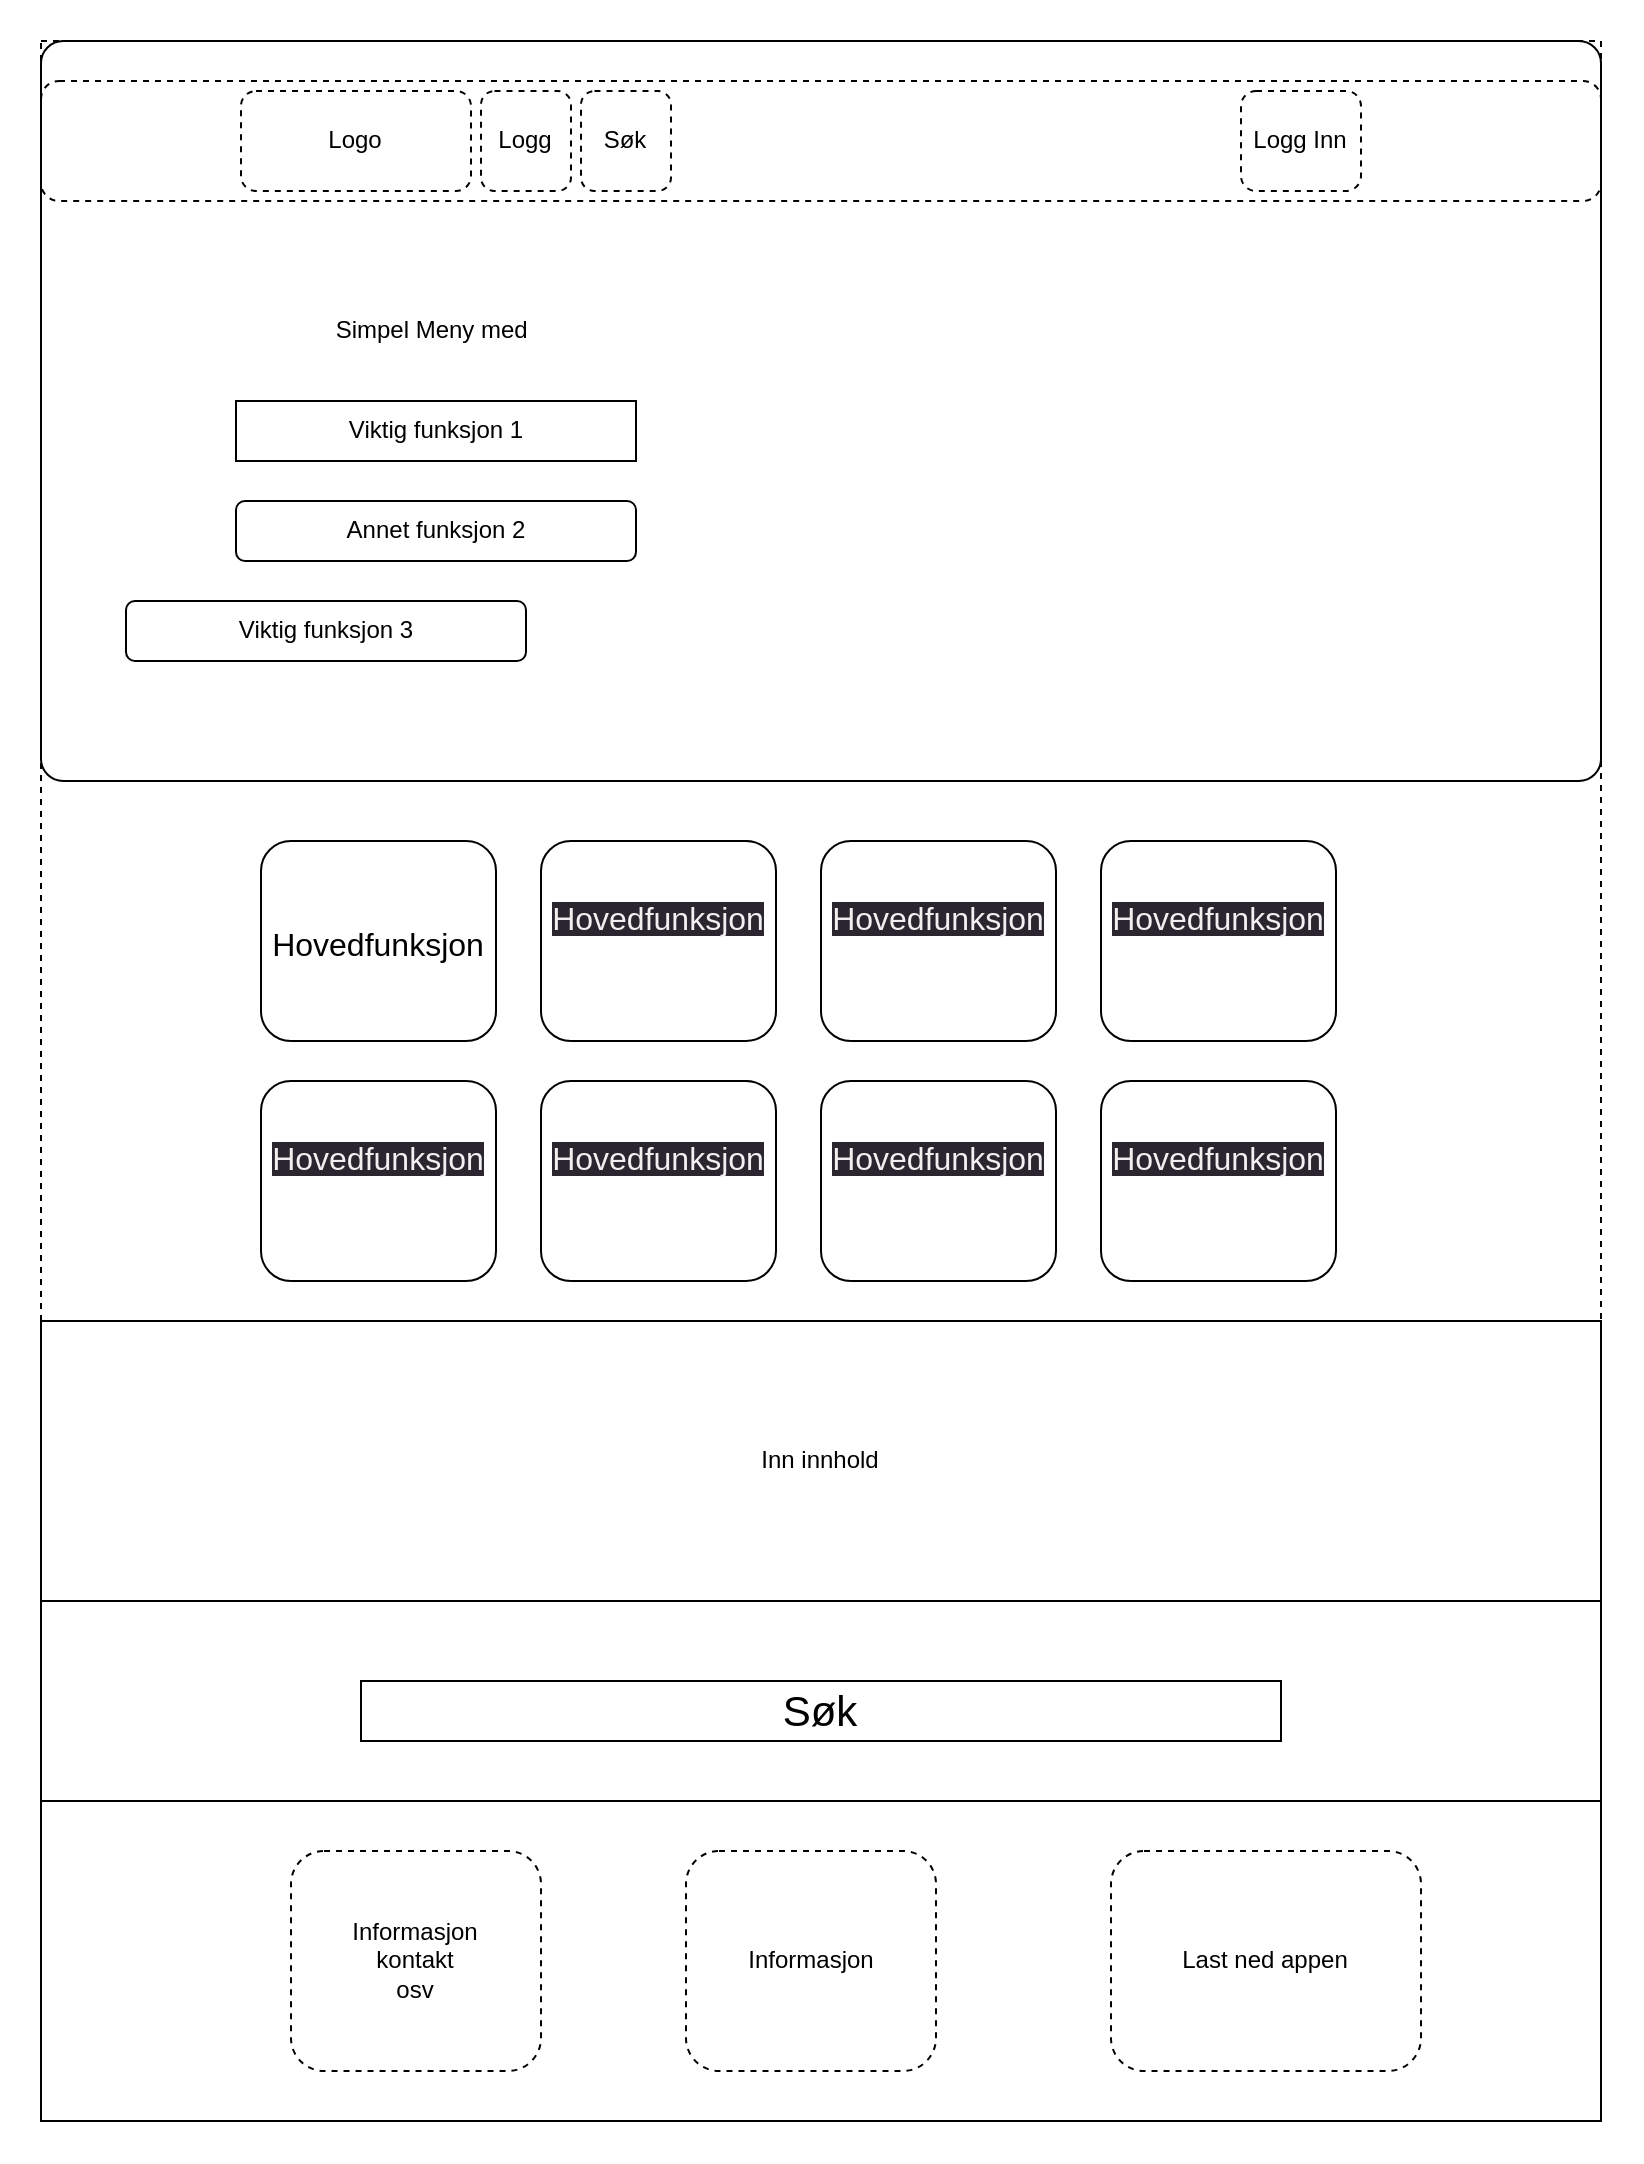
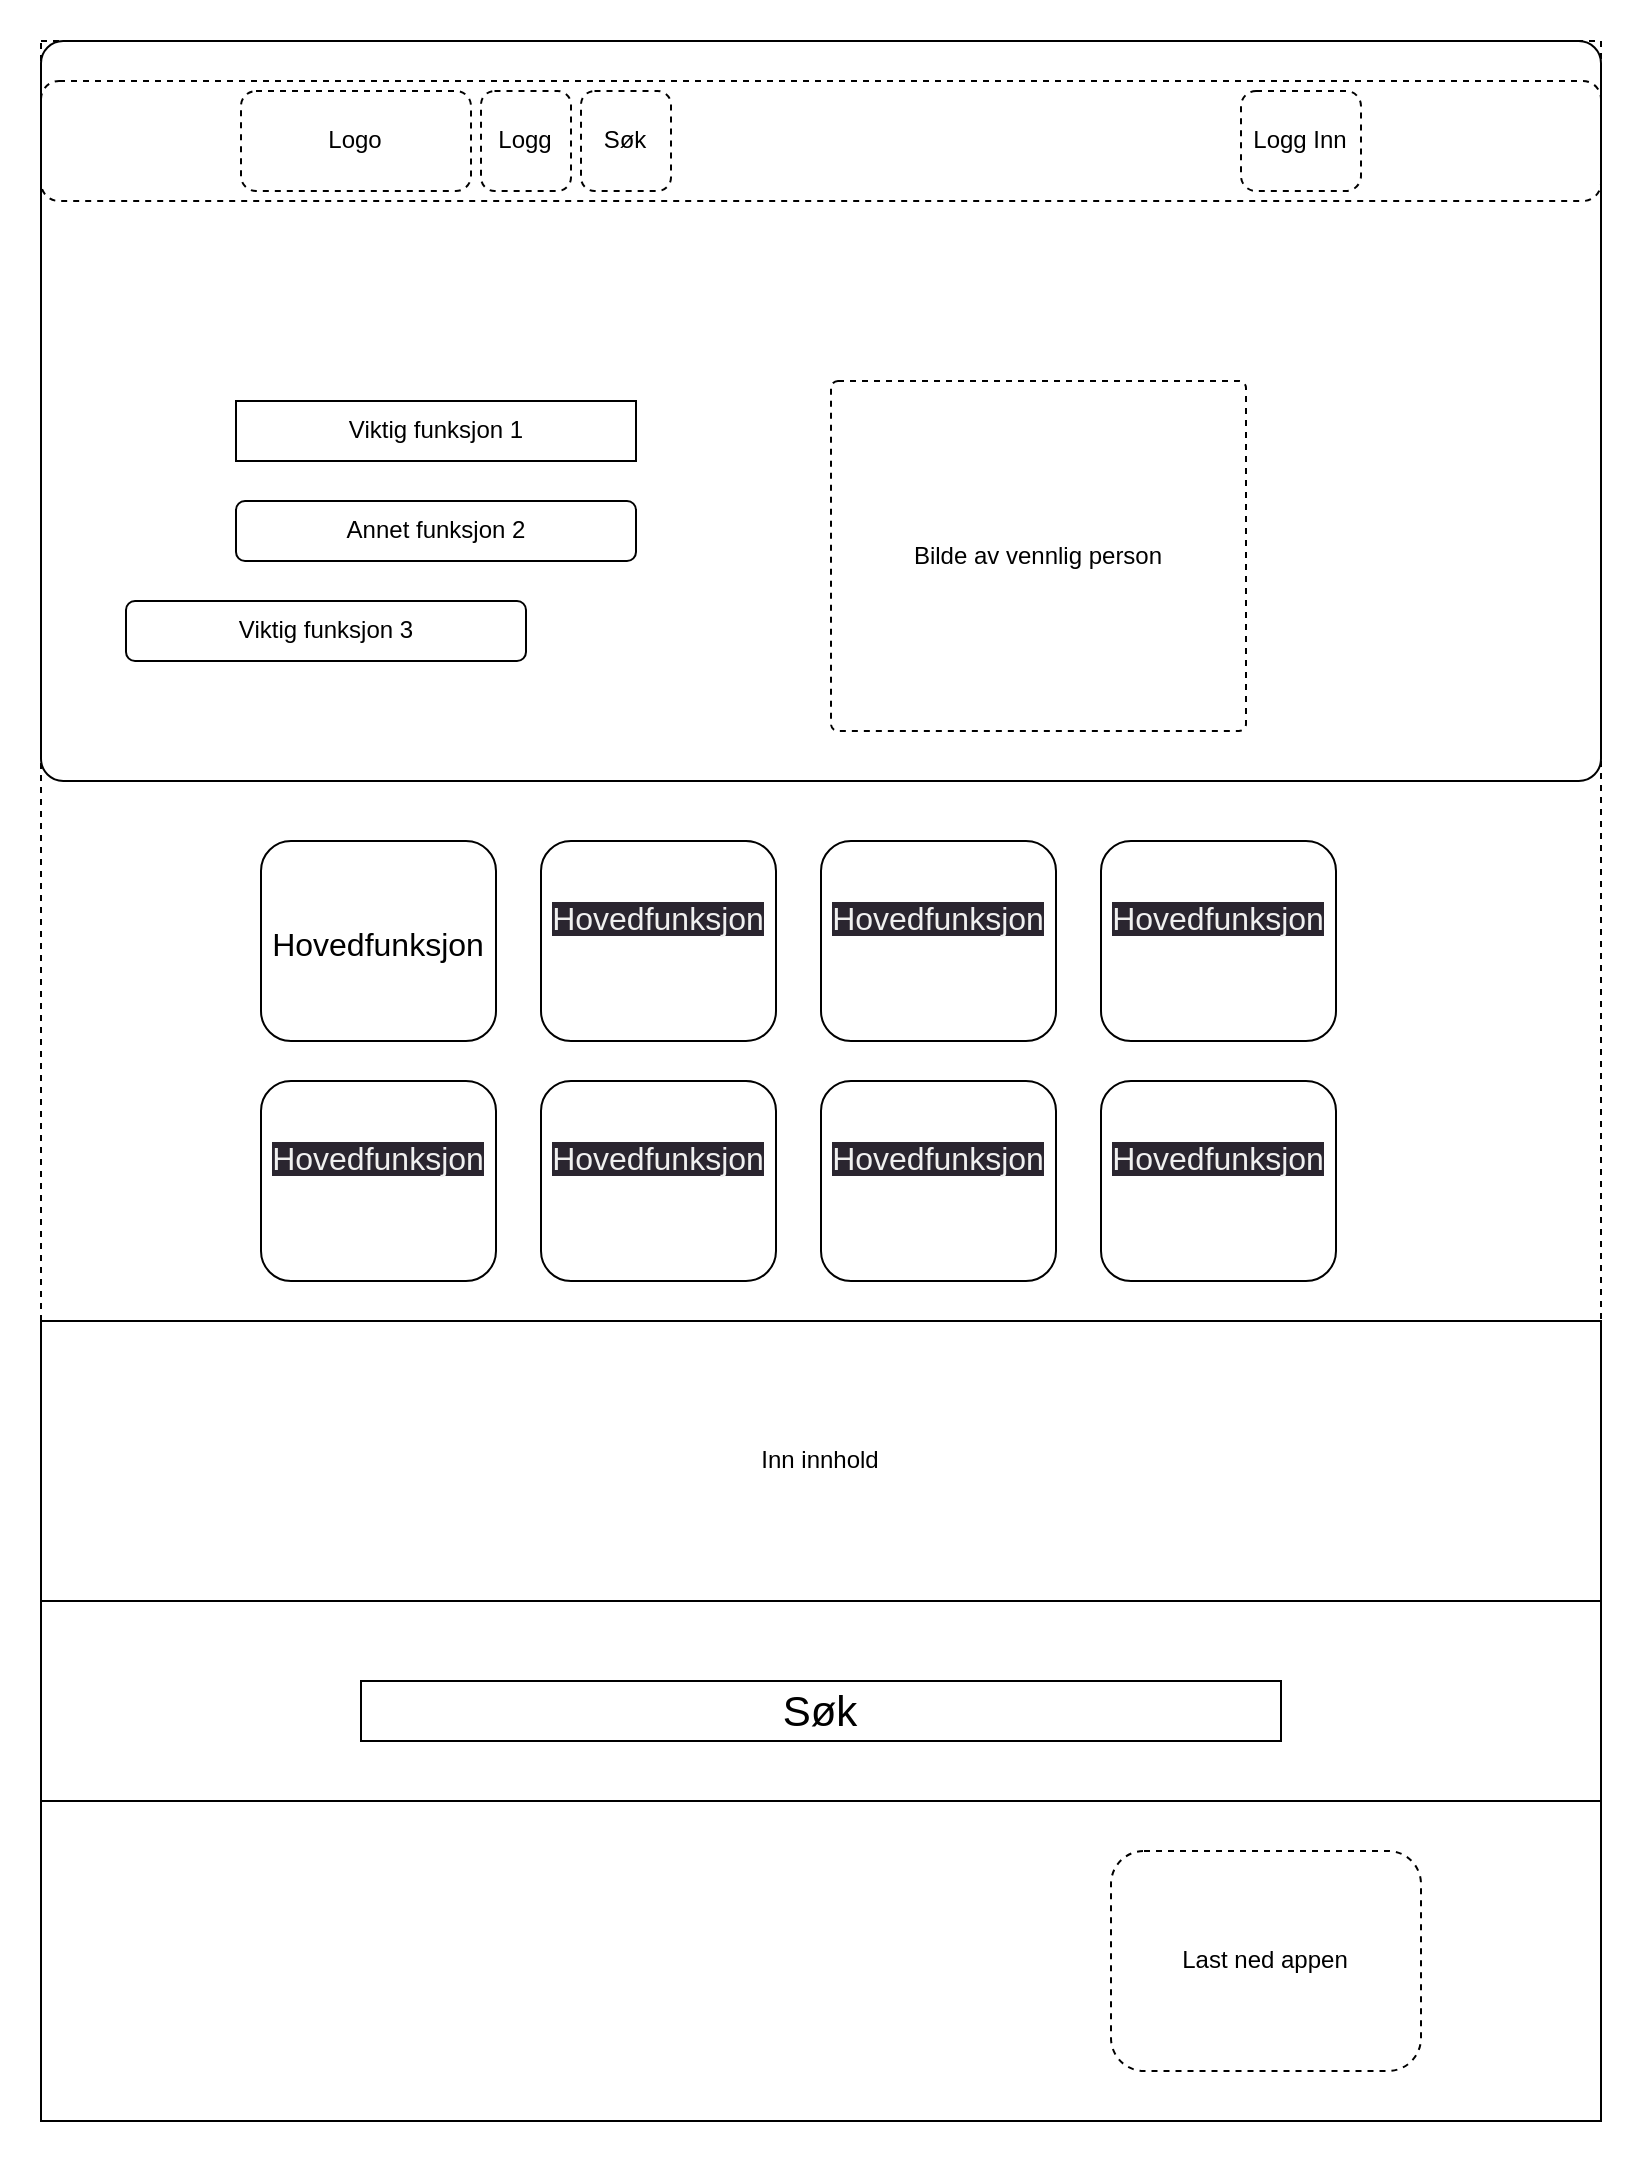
node "Simpel Meny med": removed
node "Bilde av vennlig person": added
node "Informasjon kontakt osv": removed
node "Informasjon": removed
